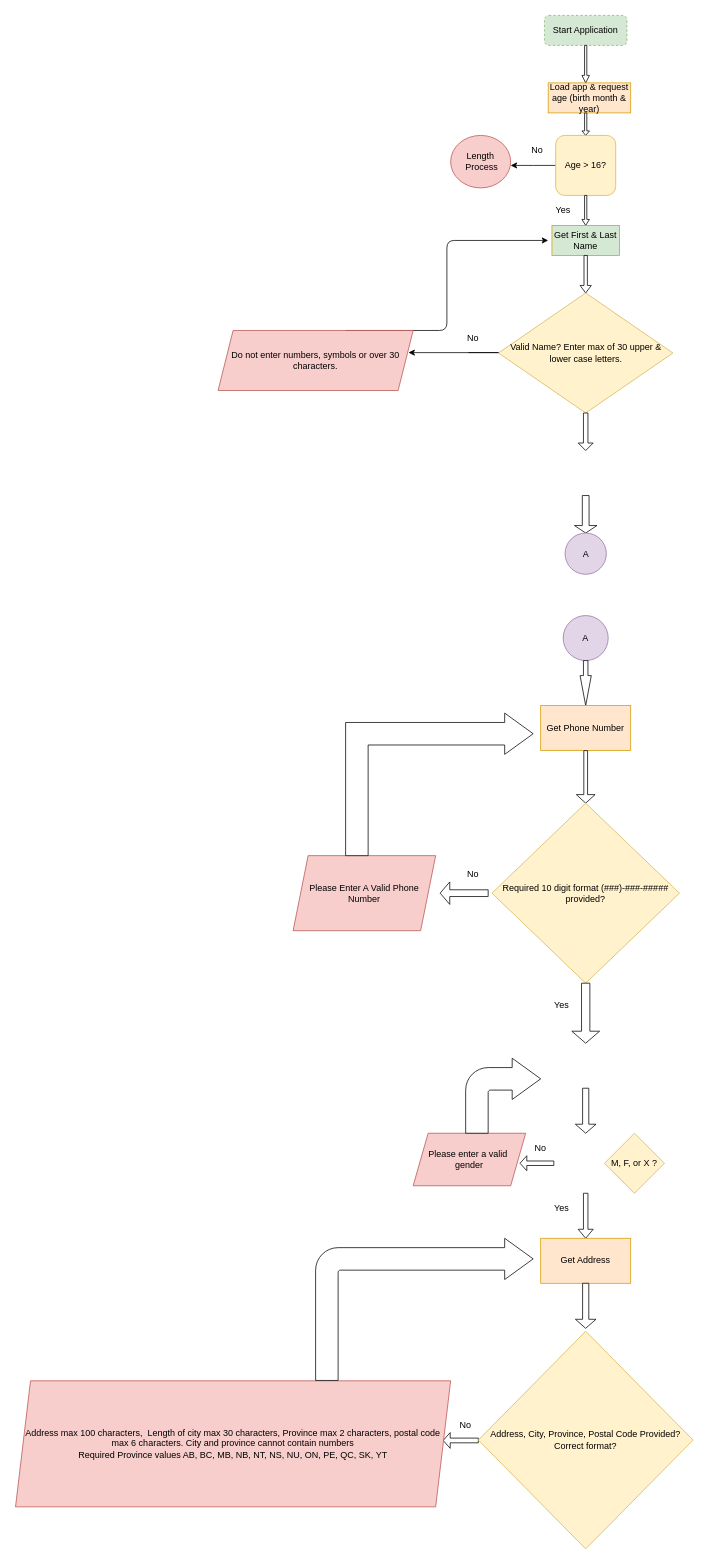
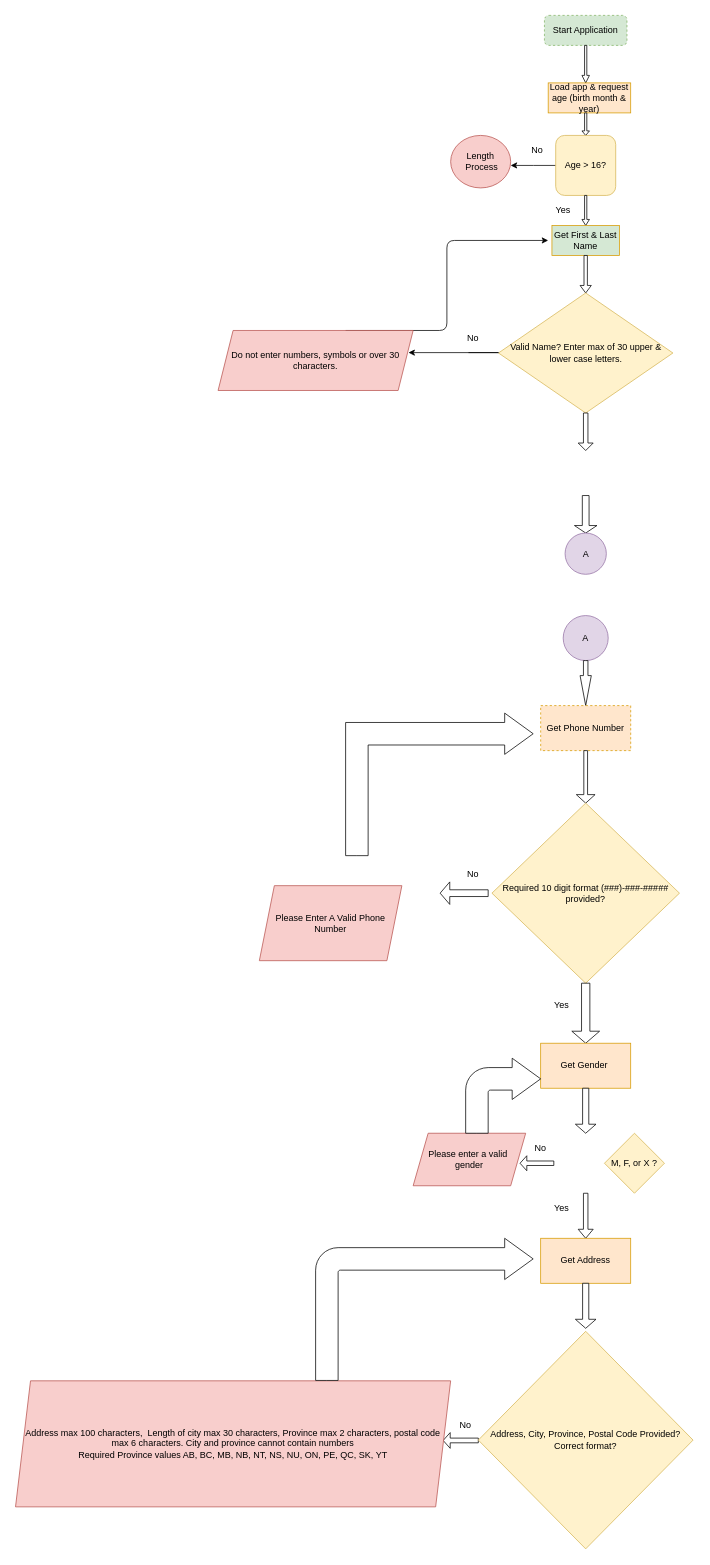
node "Get Phone Number": style solid -> dashed
node "Please Enter A Valid Phone Number": moved (364, 893) -> (330, 923)
node "Get Gender": added
